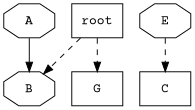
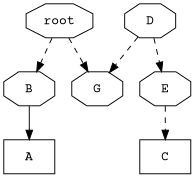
node "A": shape octagon -> box
node "root": shape box -> octagon
node "D": added
edge "A" -> "B": reversed
node "G": shape box -> octagon
